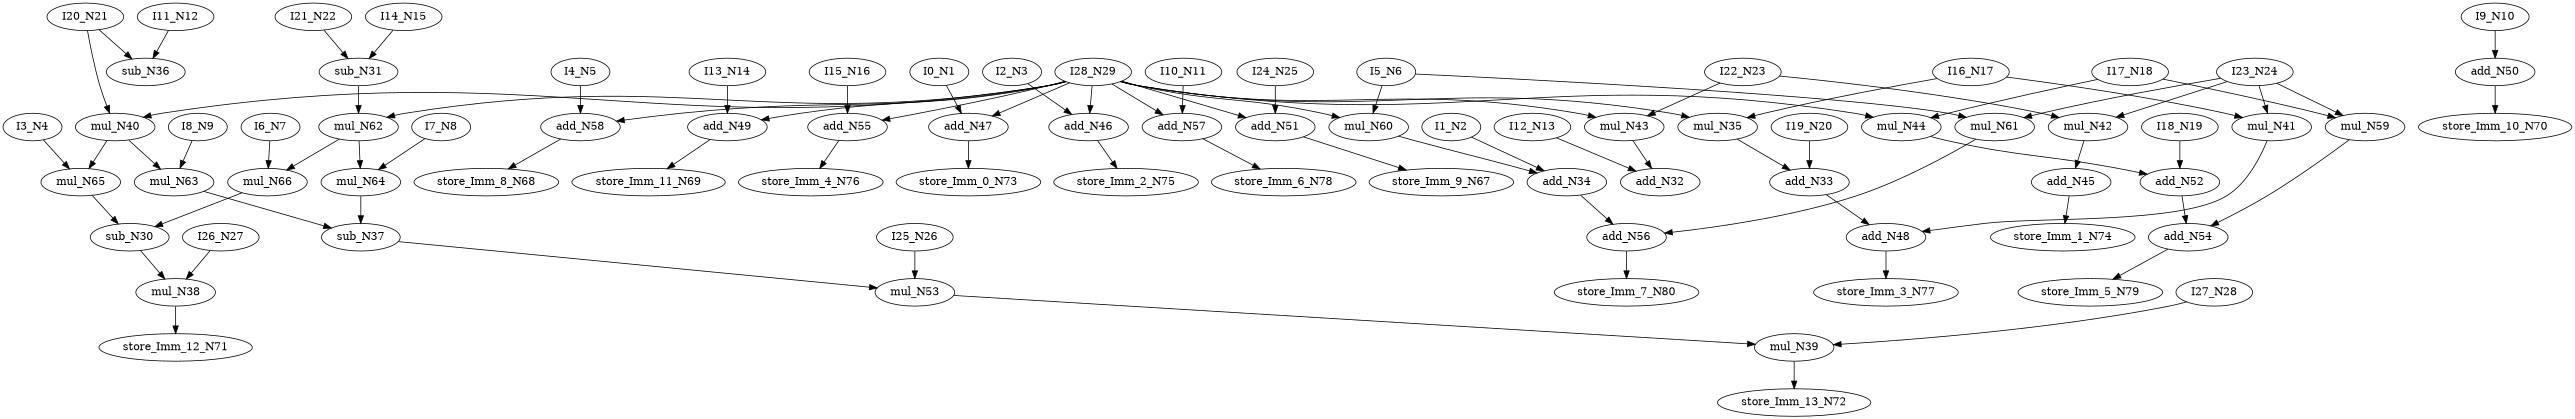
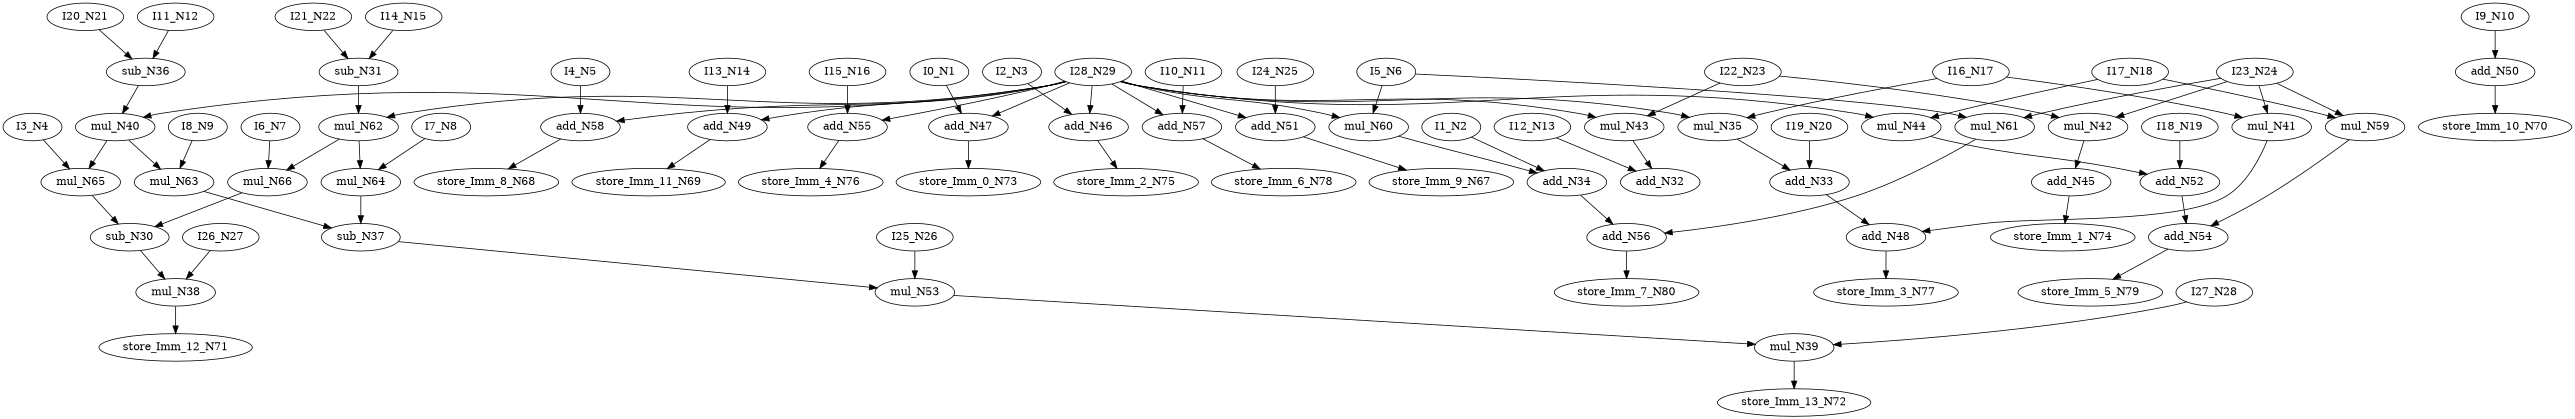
edge "I20_N21" -> "mul_N40": now "sub_N36" -> "mul_N40"
